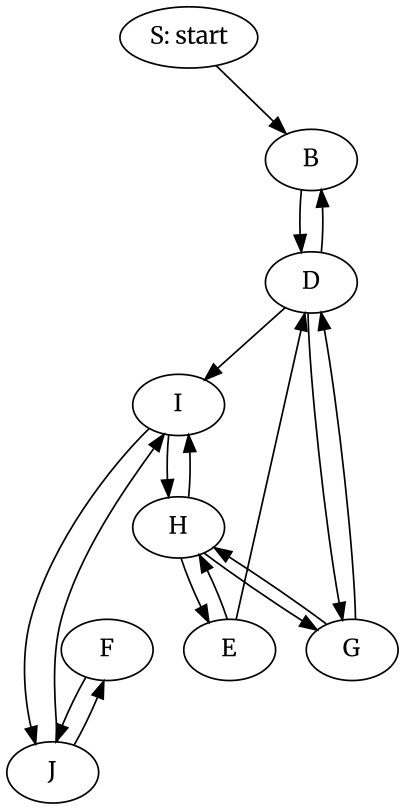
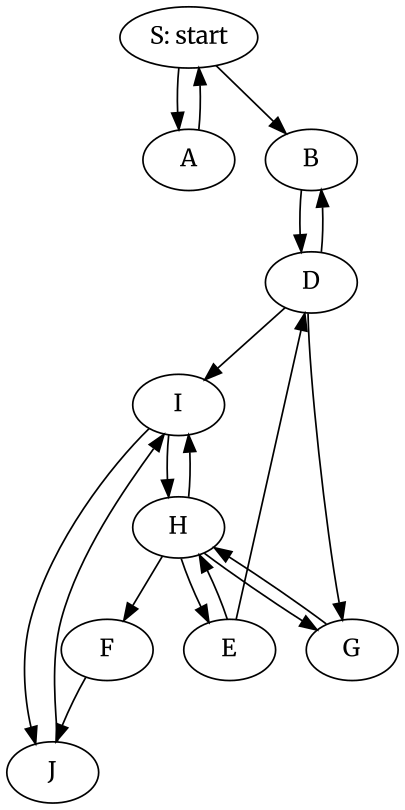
node "A": added
edge "G" -> "D": removed
edge "J" -> "F": now "H" -> "F"
